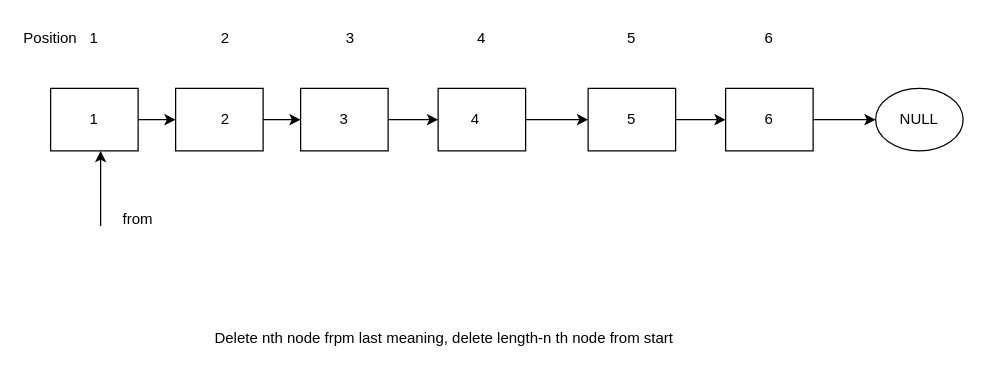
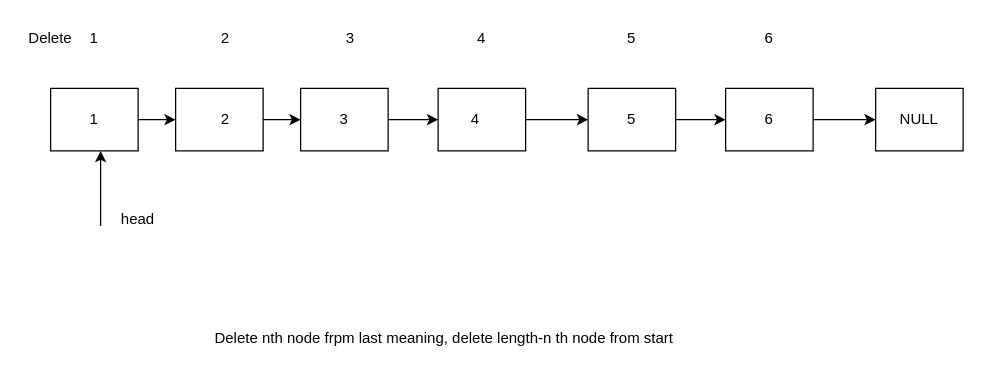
node "Position": label "Position" -> "Delete"
node "NULL": shape ellipse -> rectangle
node "from": label "from" -> "head"
